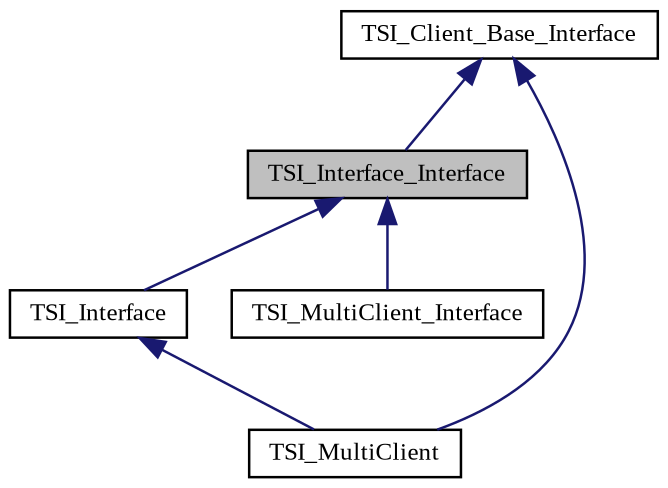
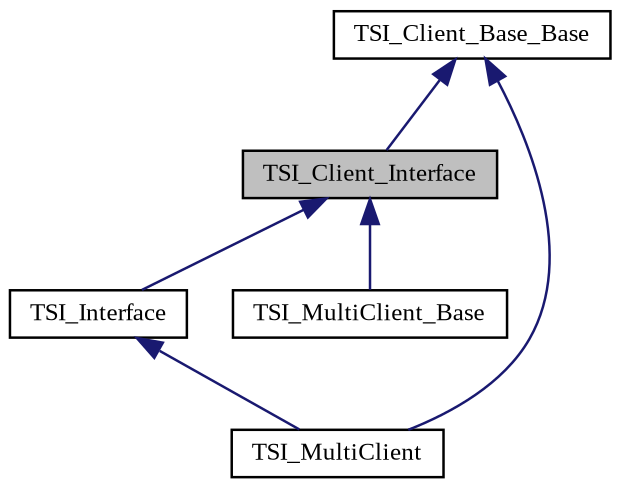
node "TSI_Client_Base_Interface": label "TSI_Client_Base_Interface" -> "TSI_Client_Base_Base"
node "TSI_Interface_Interface": label "TSI_Interface_Interface" -> "TSI_Client_Interface"
node "TSI_MultiClient_Interface": label "TSI_MultiClient_Interface" -> "TSI_MultiClient_Base"
